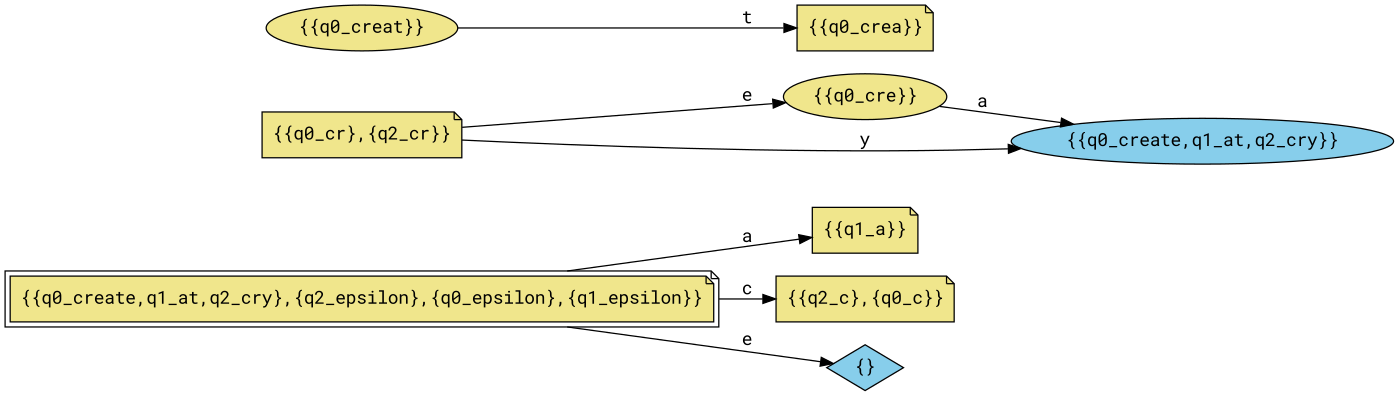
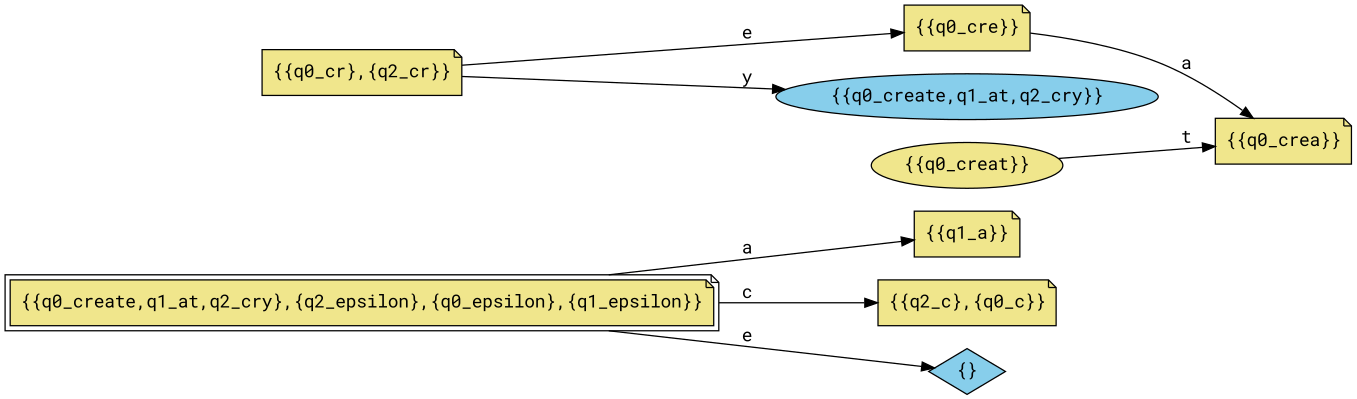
node "{{q0_cre}}": shape ellipse -> note
edge "{{q0_cre}}" -> "{{q0_create,q1_at,q2_cry}}": now "{{q0_cre}}" -> "{{q0_crea}}"
